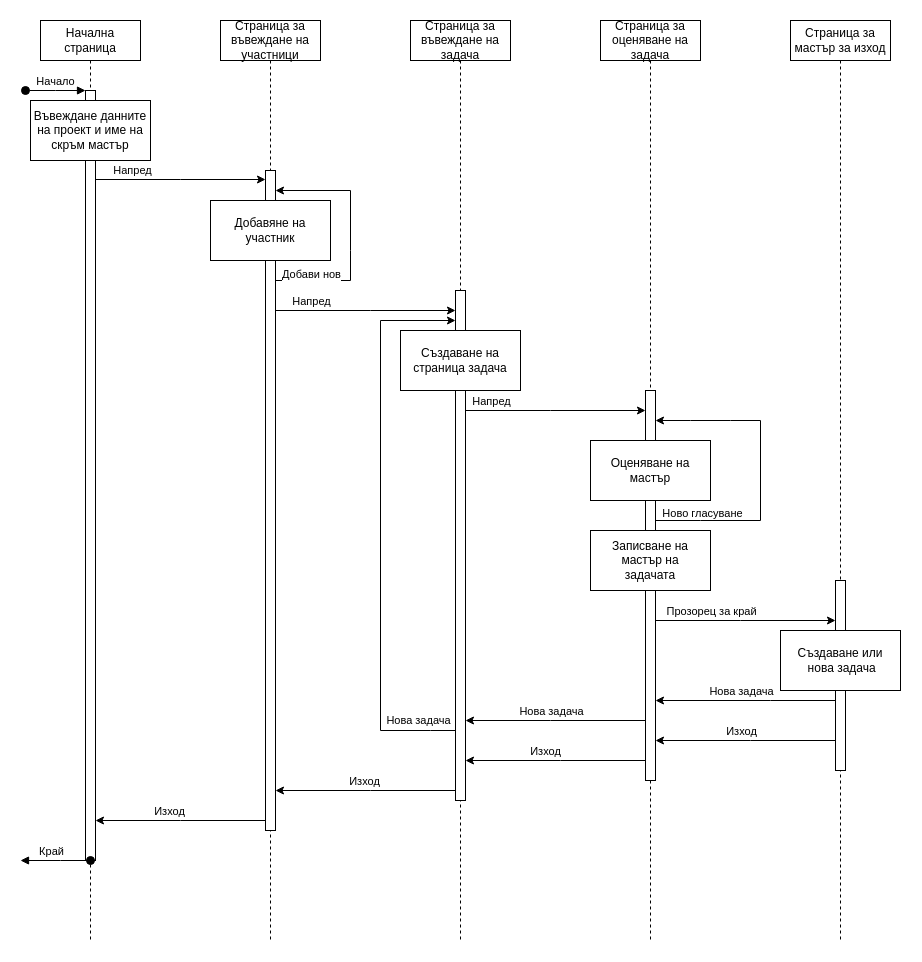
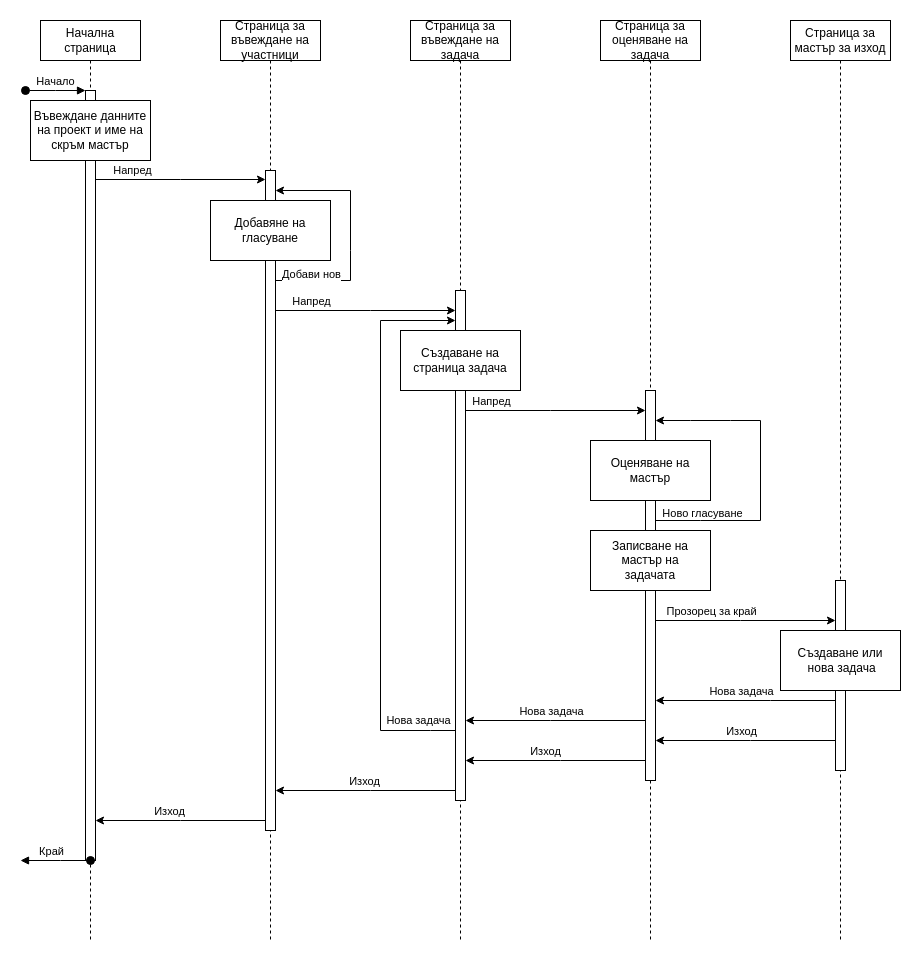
node "Добавяне на участник": label "Добавяне на участник" -> "Добавяне на гласуване"
